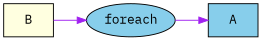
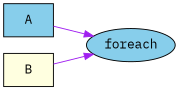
edge "foreach" -> "A": reversed
